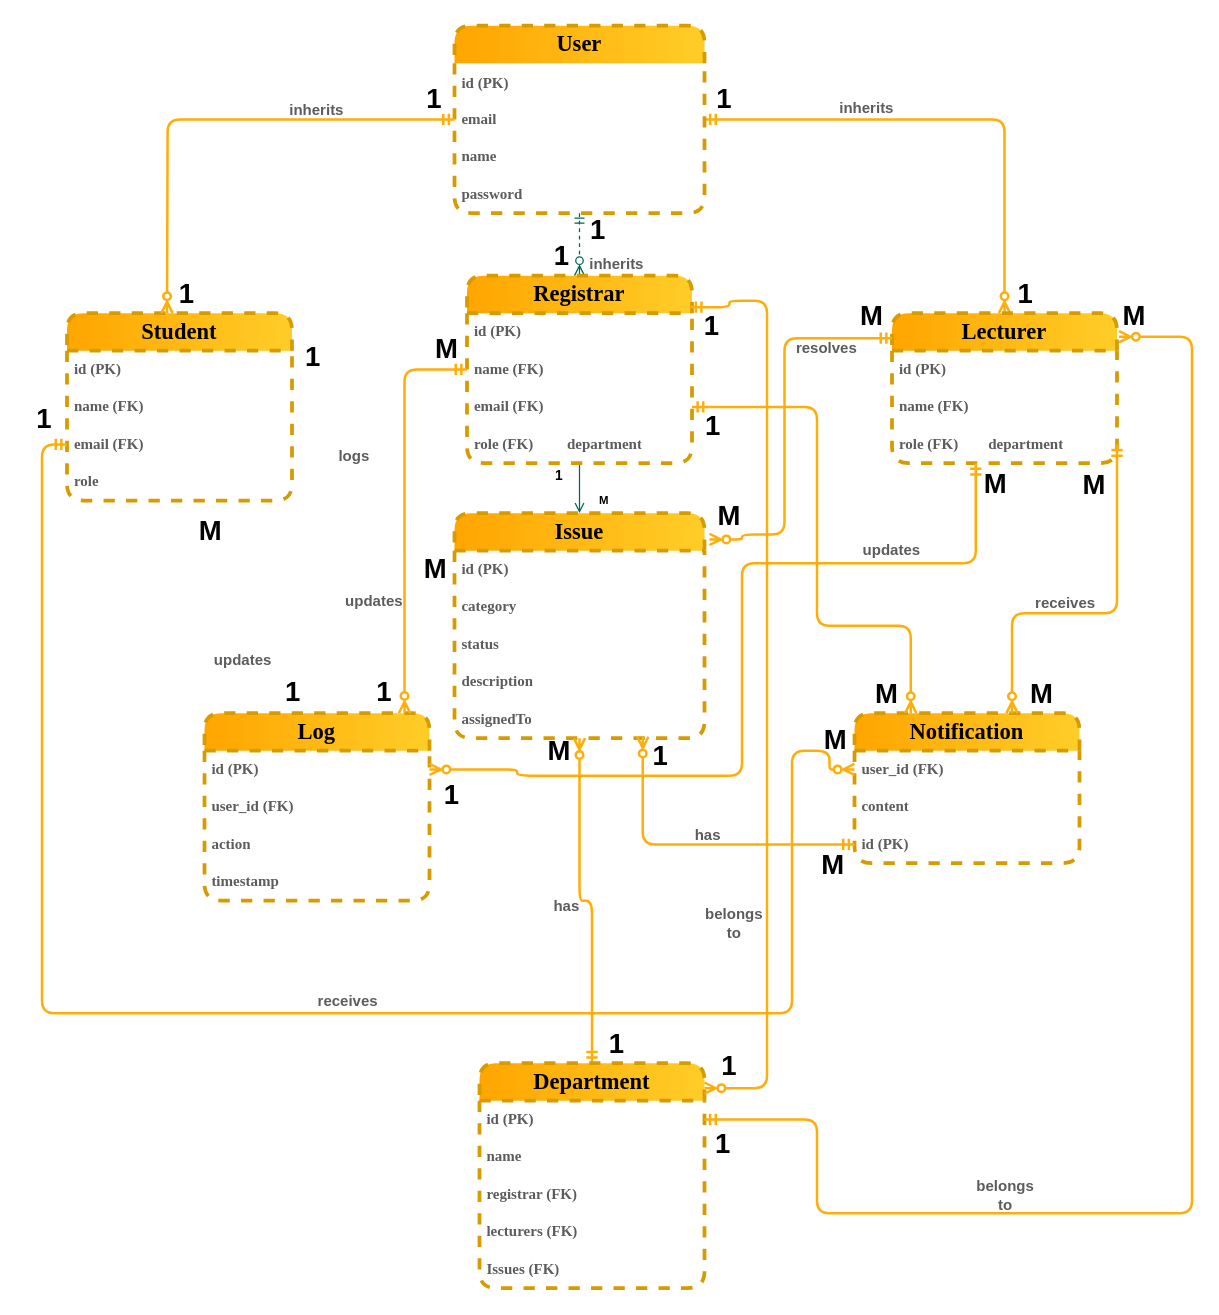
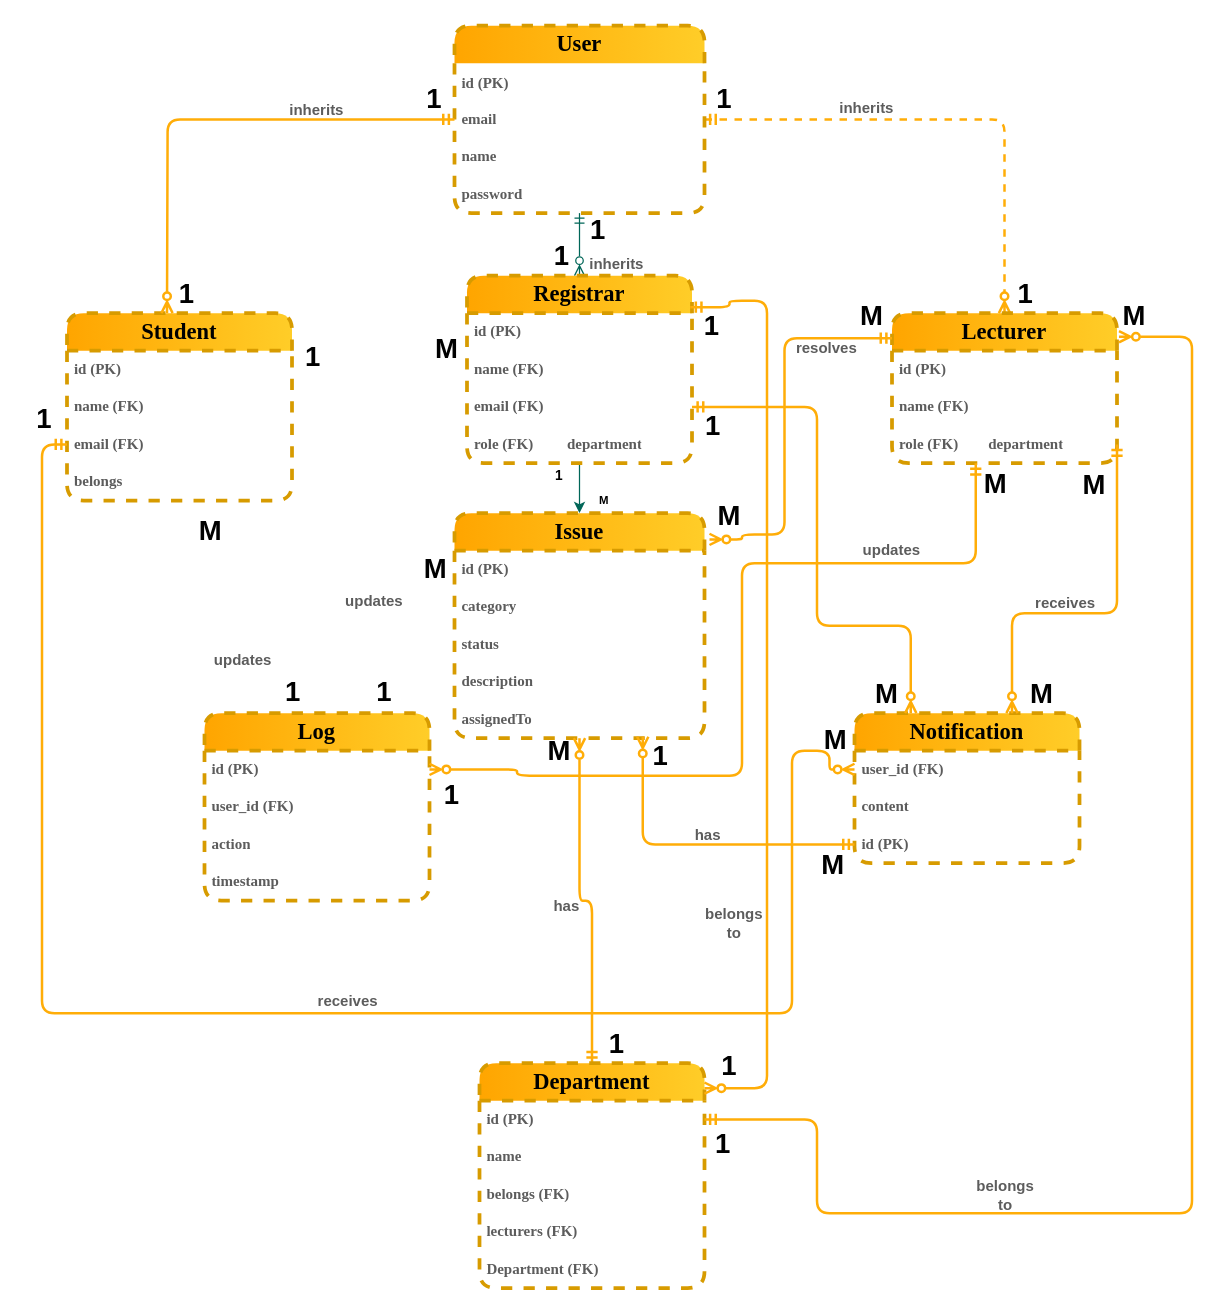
edge "User" -- "Lecturer": style solid -> dashed
edge "User" -- "Registrar": style dashed -> solid
node "logs": removed
node "role": label "role" -> "belongs"
edge "Registrar" -> "Issue": arrowhead open -> classic
edge "Registrar" -- "Log": removed
node "registrar (FK)": label "registrar (FK)" -> "belongs (FK)"
node "Issues (FK)": label "Issues (FK)" -> "Department (FK)"
